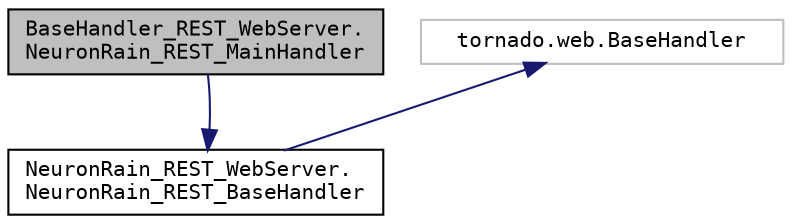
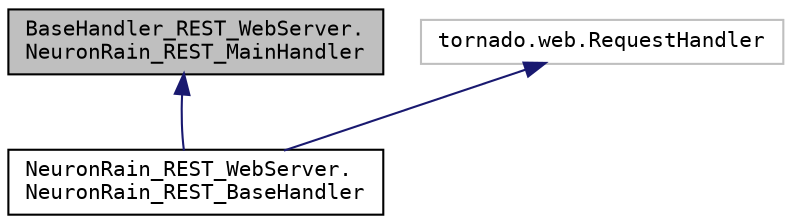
node "tornado.web.BaseHandler": label "tornado.web.BaseHandler" -> "tornado.web.RequestHandler"
edge "BaseHandler_REST_WebServer. NeuronRain_REST_MainHandler" -> "NeuronRain_REST_WebServer. NeuronRain_REST_BaseHandler": reversed
